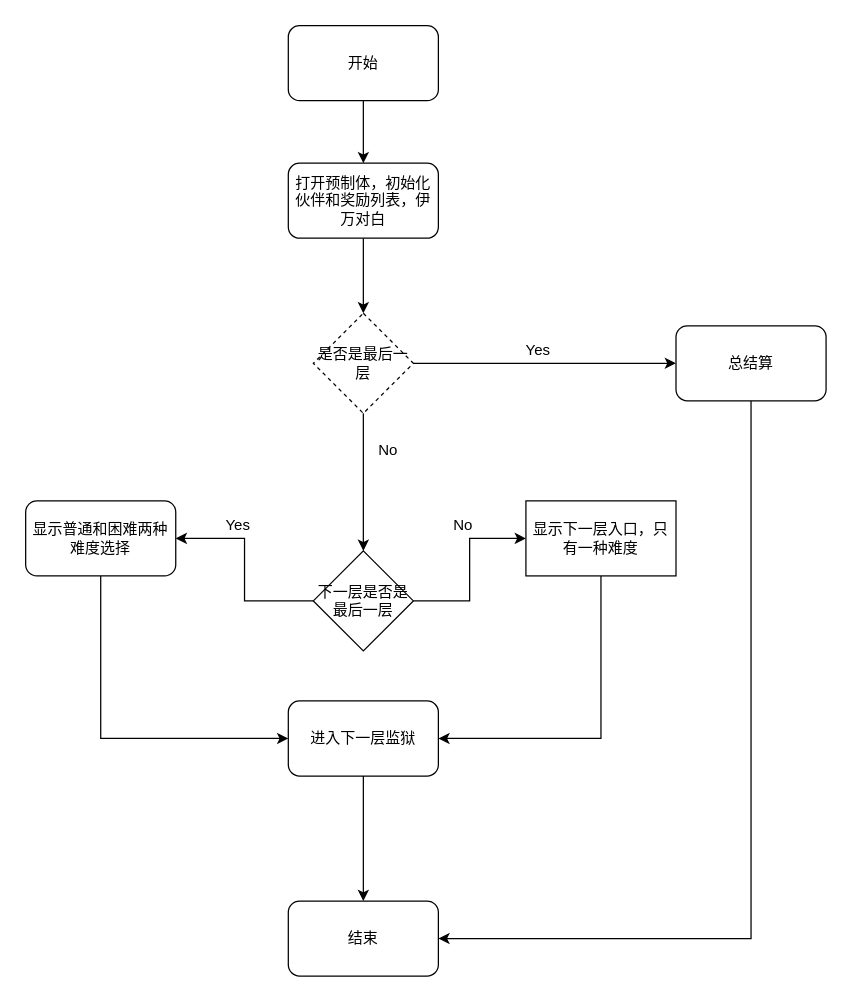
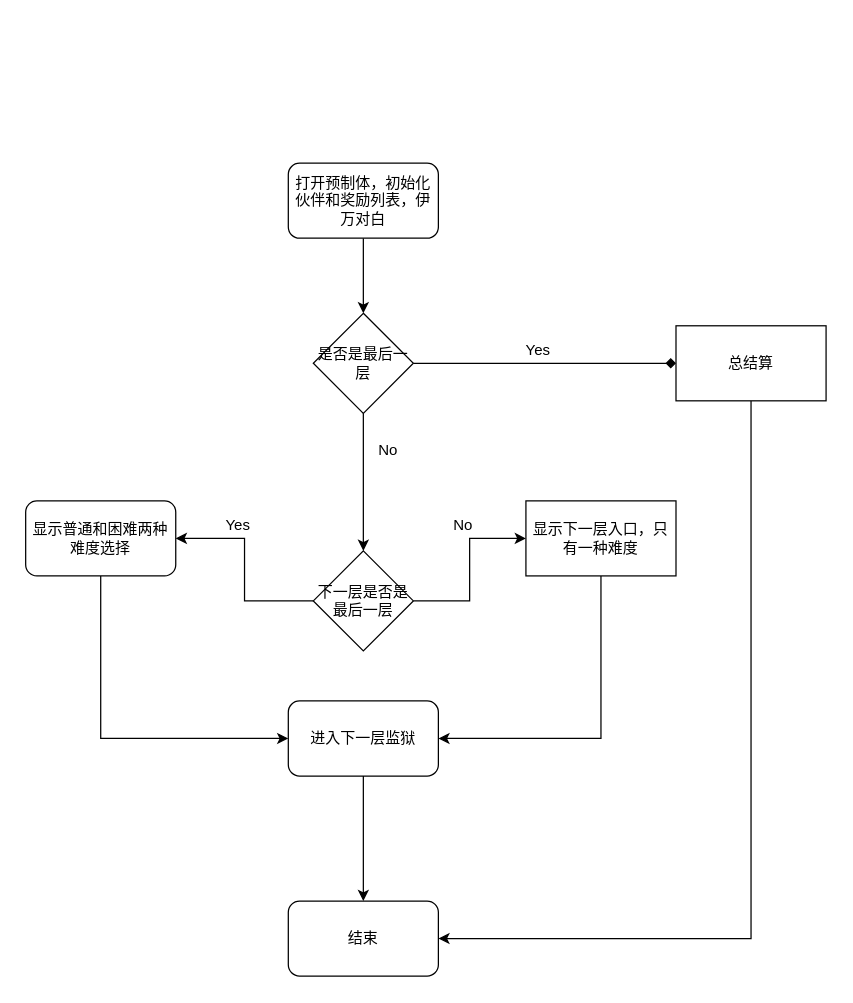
node "开始": removed
edge "开始" -> "打开预制体，初始化伙伴和奖励列表，伊万对白": removed
node "是否是最后一层": style dashed -> solid
edge "是否是最后一层" -> "总结算": arrowhead classic -> diamond
node "总结算": shape rounded rectangle -> rectangle
